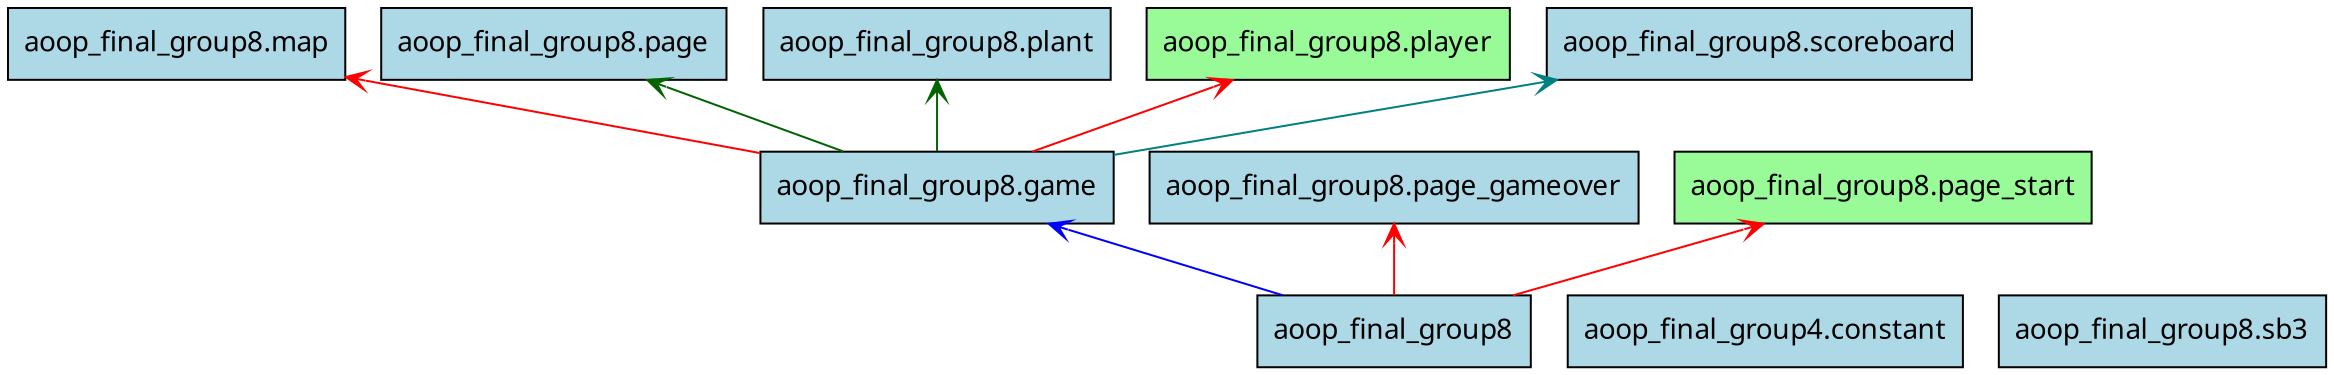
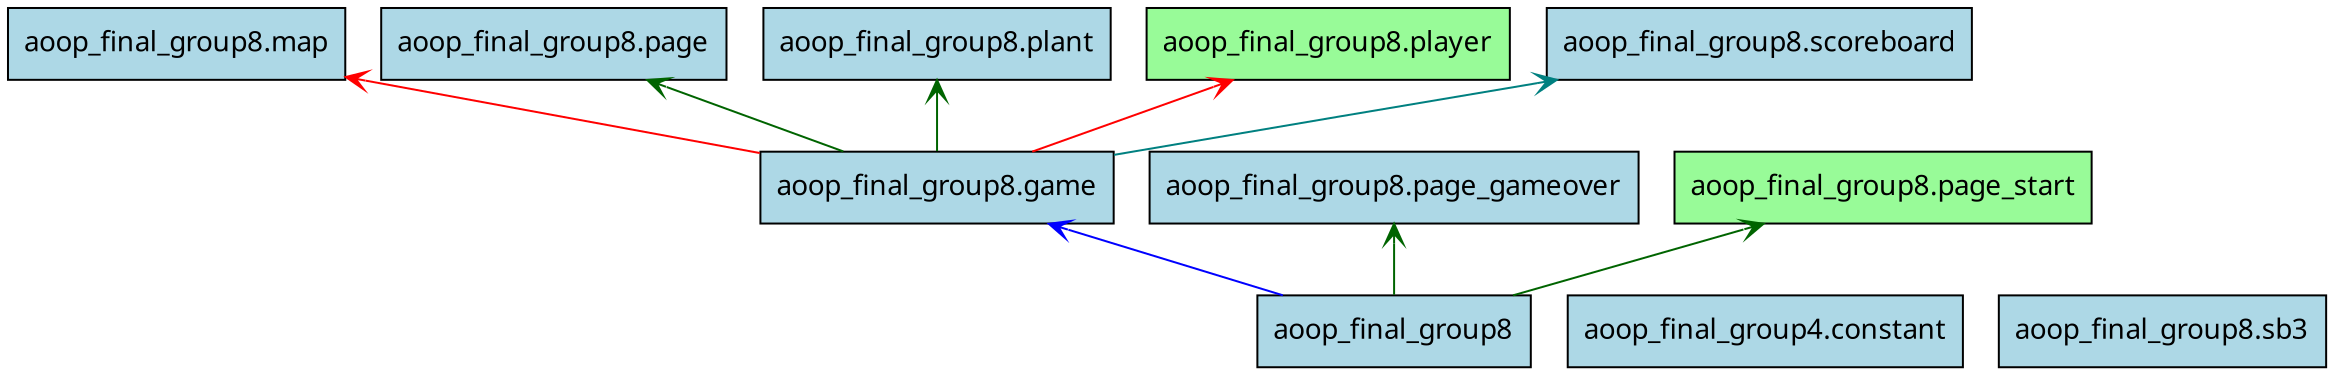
edge "aoop_final_group8" -> "aoop_final_group8.page_start": color red -> darkgreen
edge "aoop_final_group8" -> "aoop_final_group8.page_gameover": color red -> darkgreen
